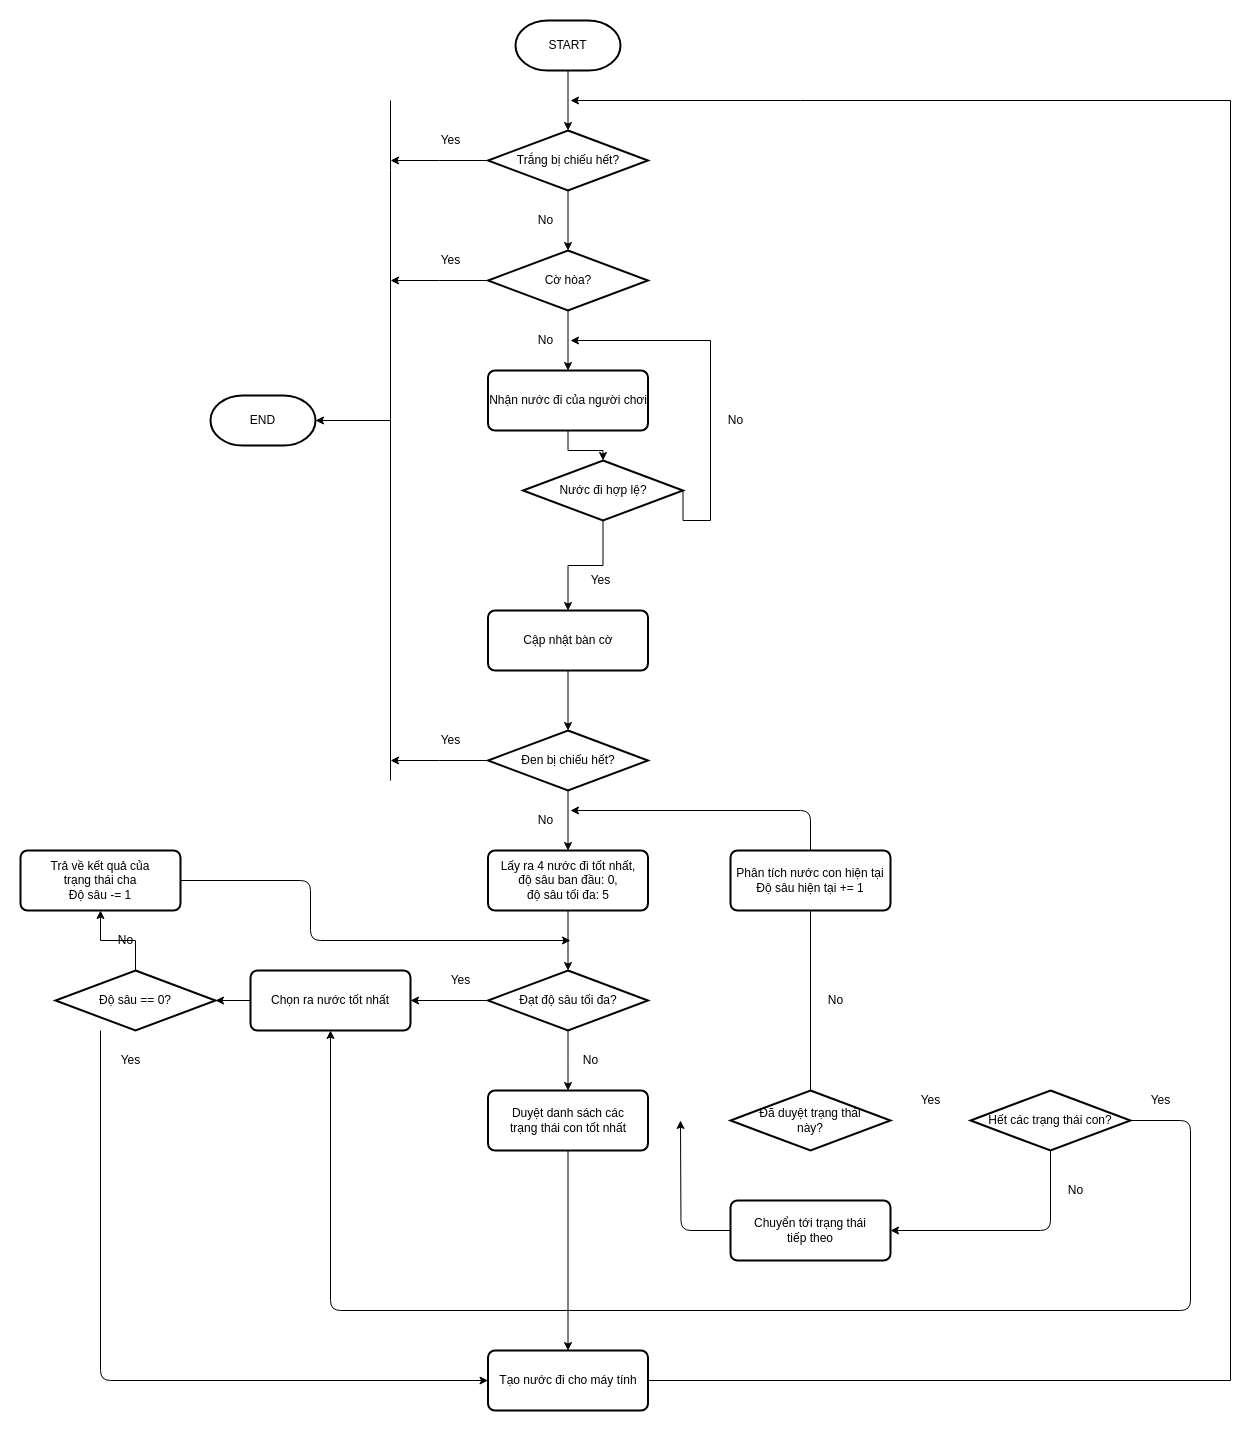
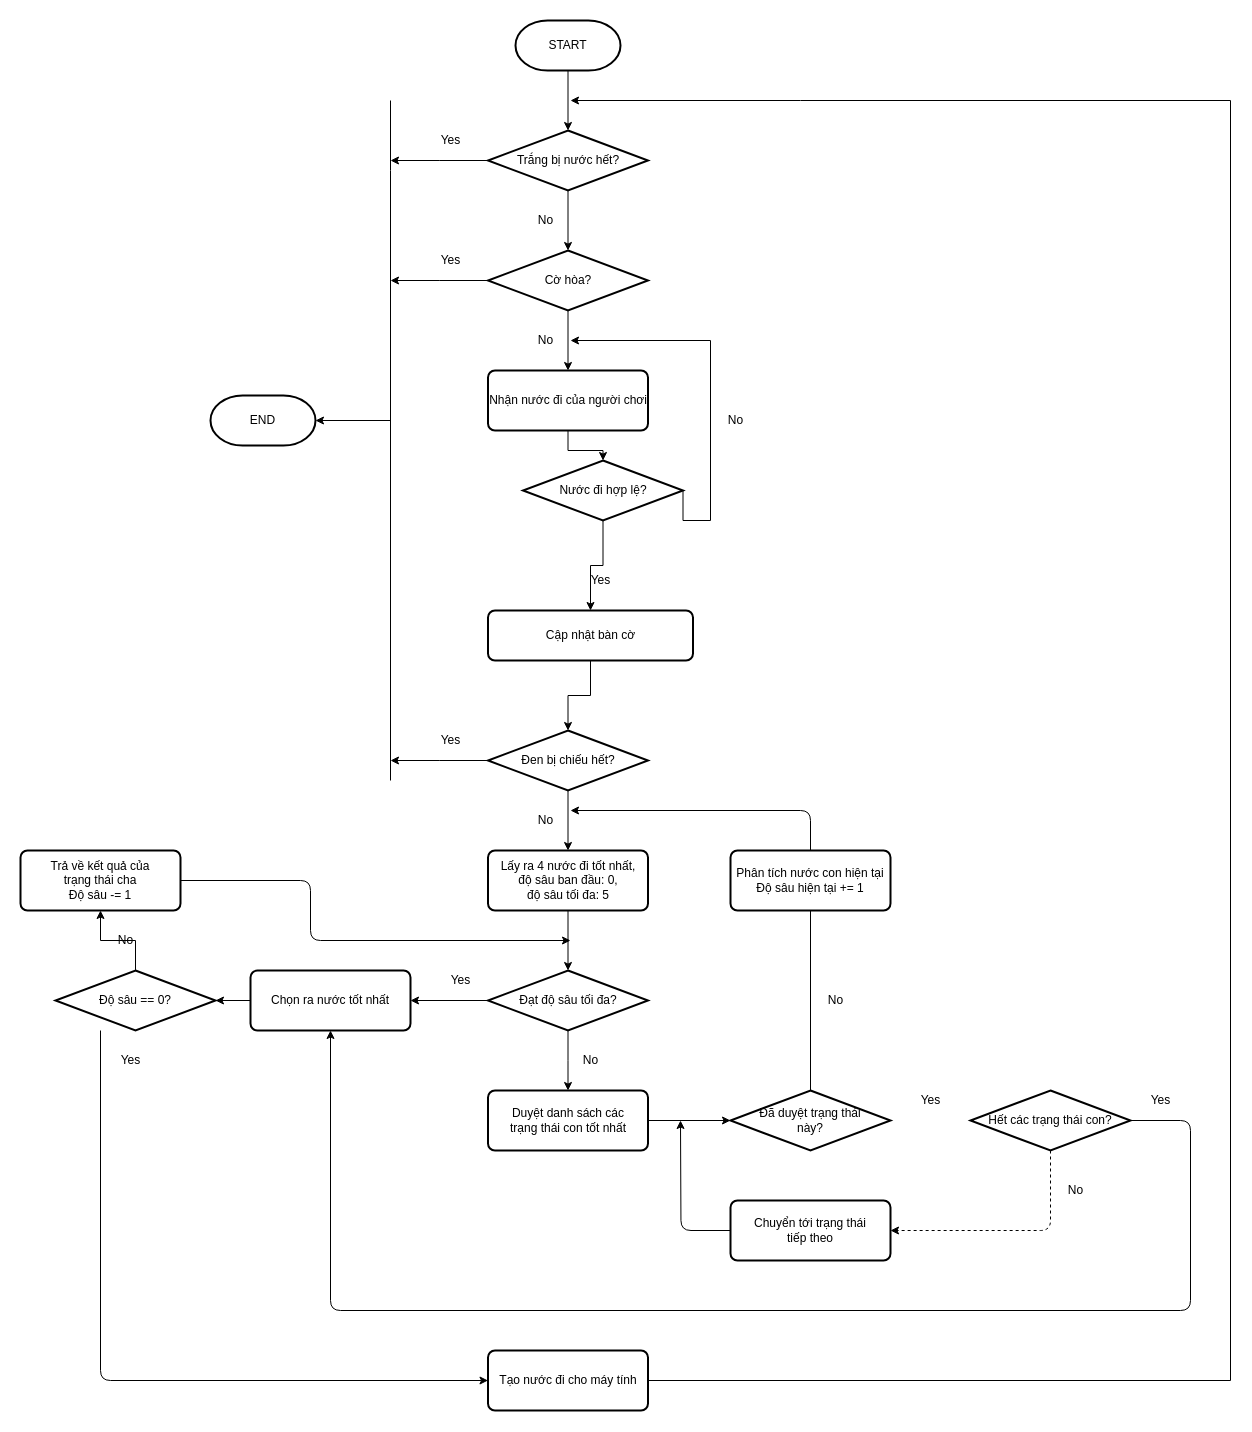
node "Trắng bị chiếu hết?": label "Trắng bị chiếu hết?" -> "Trắng bị nước hết?"
node "Cập nhật bàn cờ": size 160x60 -> 205x50
edge "Hết các trạng thái con?" -> "Chuyển tới trạng thái tiếp theo": style solid -> dashed
edge "Duyệt danh sách các trạng thái con tốt nhất" -> "Tạo nước đi cho máy tính": now "Duyệt danh sách các trạng thái con tốt nhất" -> "Đã duyệt trạng thái này?"
